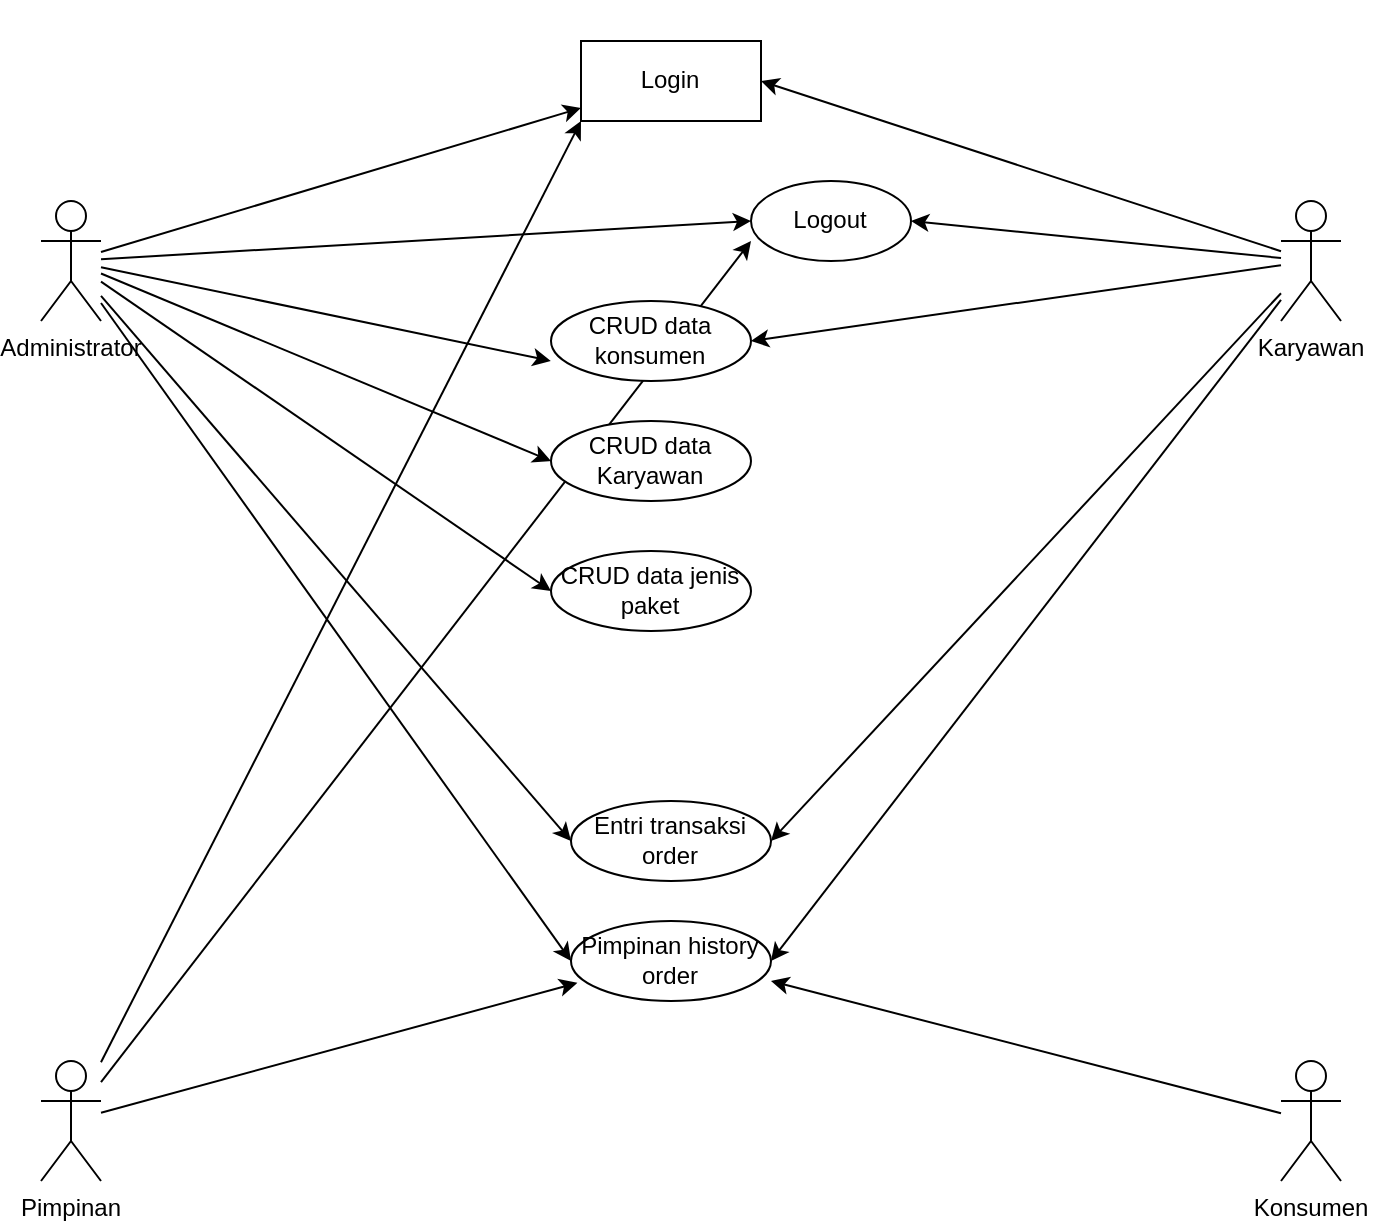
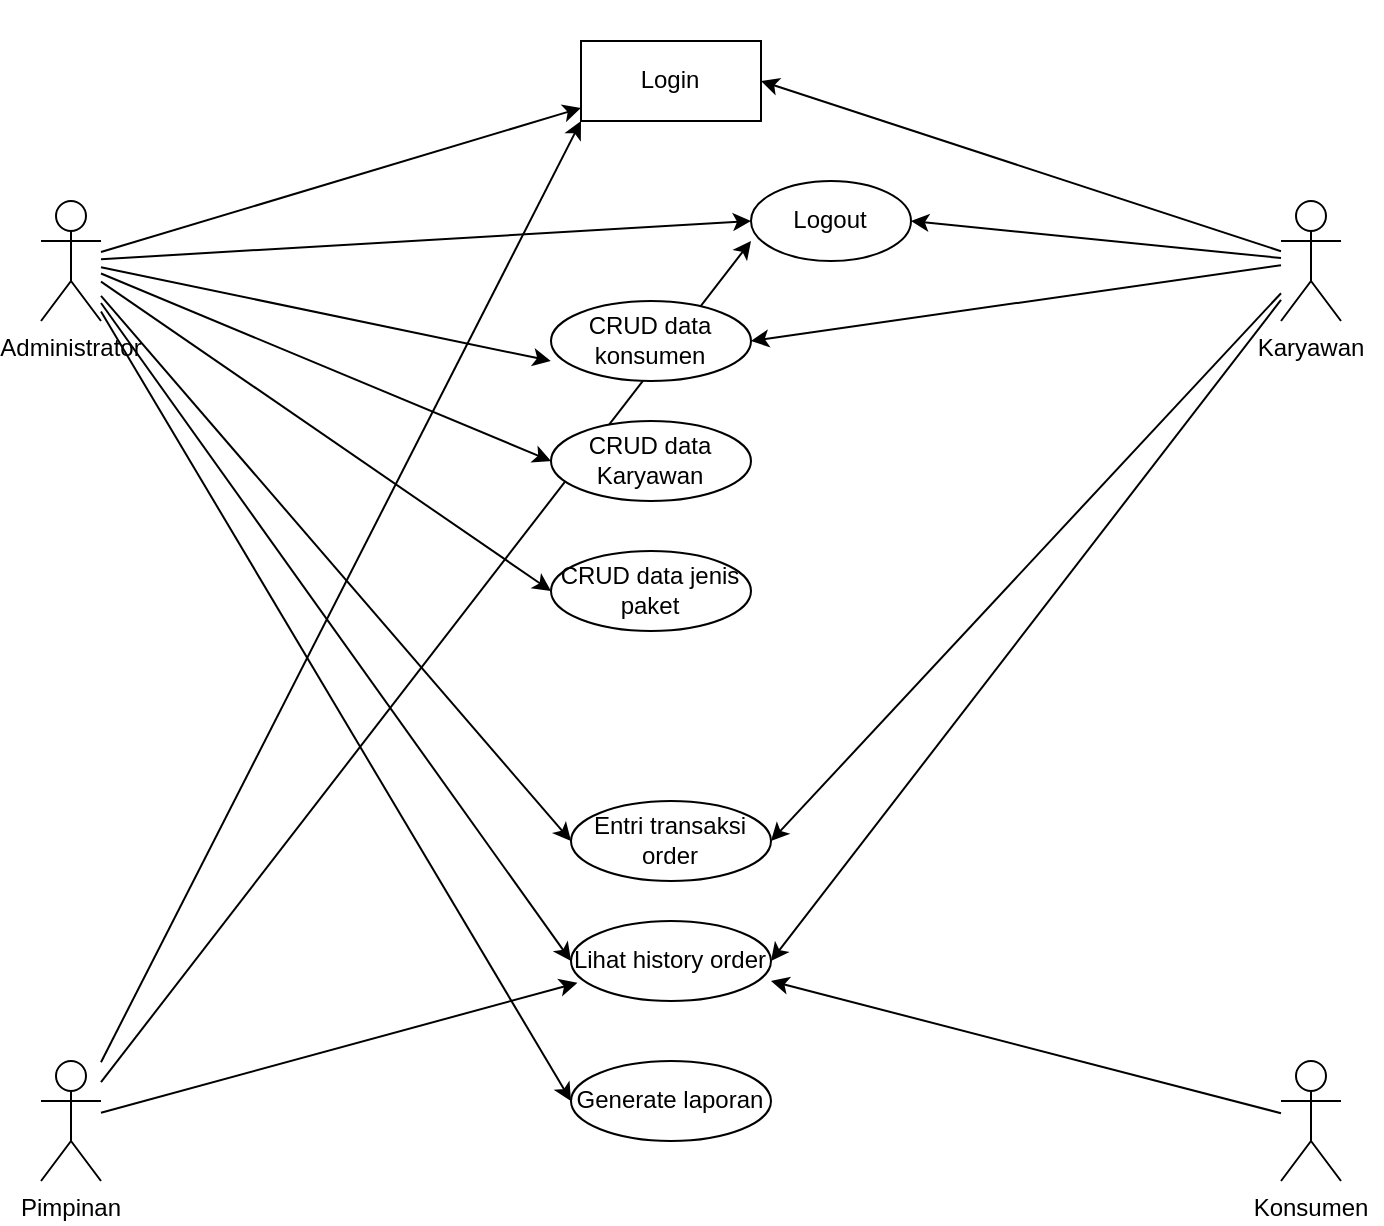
edge "Administrator" -> "Generate laporan": added
node "Pimpinan history order": label "Pimpinan history order" -> "Lihat history order"
node "Generate laporan": added
